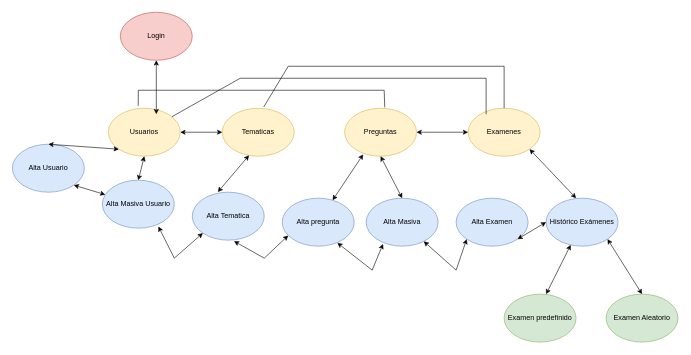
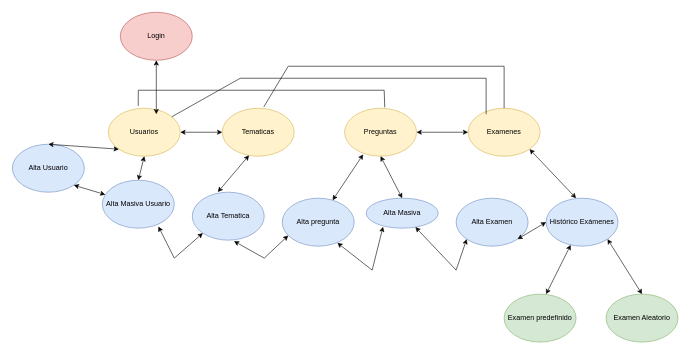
node "Alta Masiva": size 72x48 -> 72x30
